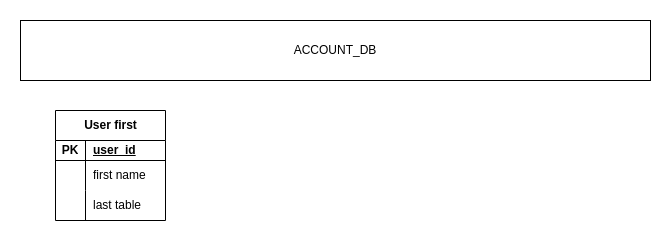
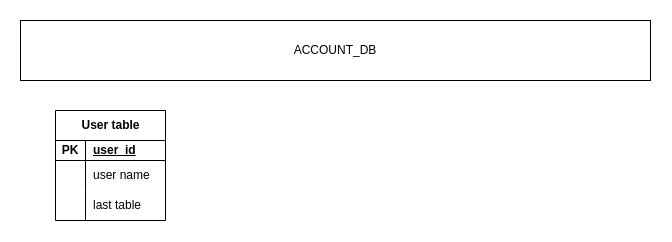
node "User first": label "User first" -> "User table"
node "first name": label "first name" -> "user name"
